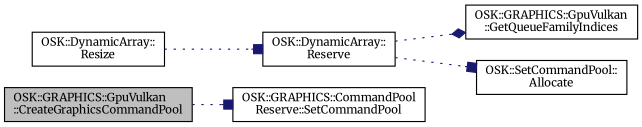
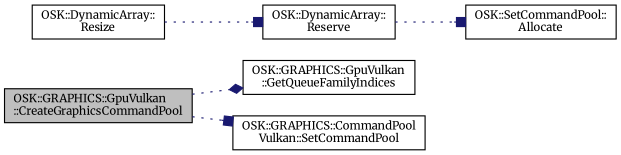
edge "OSK::DynamicArray:: Reserve" -> "OSK::GRAPHICS::GpuVulkan ::GetQueueFamilyIndices": now "OSK::GRAPHICS::GpuVulkan ::CreateGraphicsCommandPool" -> "OSK::GRAPHICS::GpuVulkan ::GetQueueFamilyIndices"
node "OSK::GRAPHICS::CommandPool Reserve::SetCommandPool": label "OSK::GRAPHICS::CommandPool Reserve::SetCommandPool" -> "OSK::GRAPHICS::CommandPool Vulkan::SetCommandPool"
